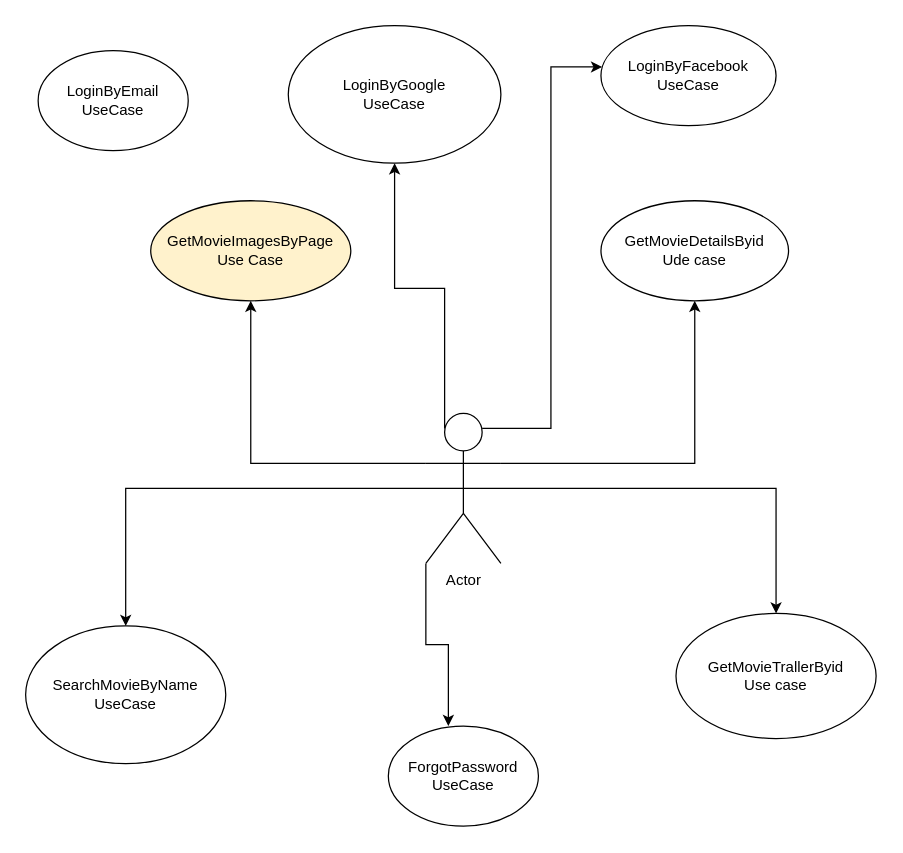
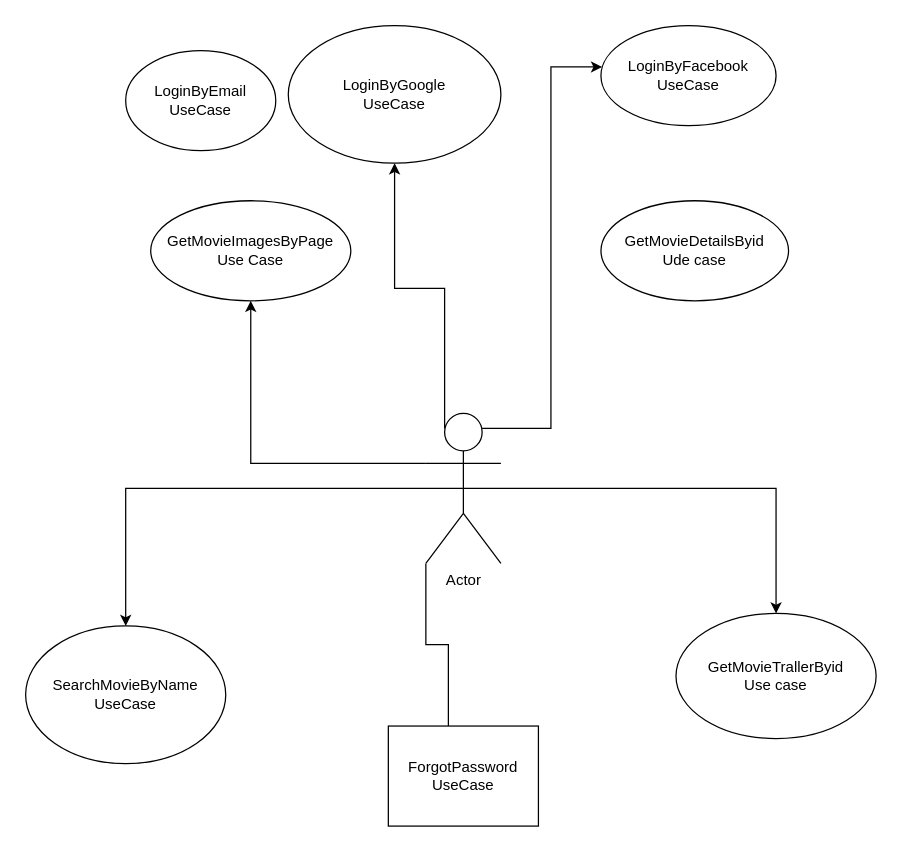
node "LoginByEmail UseCase": moved (113, 101) -> (201, 101)
node "GetMovieImagesByPage Use Case": fillcolor #fff2cc -> #ffffff
edge "Actor" -> "GetMovieDetailsByid Ude case": removed
edge "Actor" -> "ForgotPassword UseCase": arrowhead classic -> none
node "ForgotPassword UseCase": shape ellipse -> rectangle
